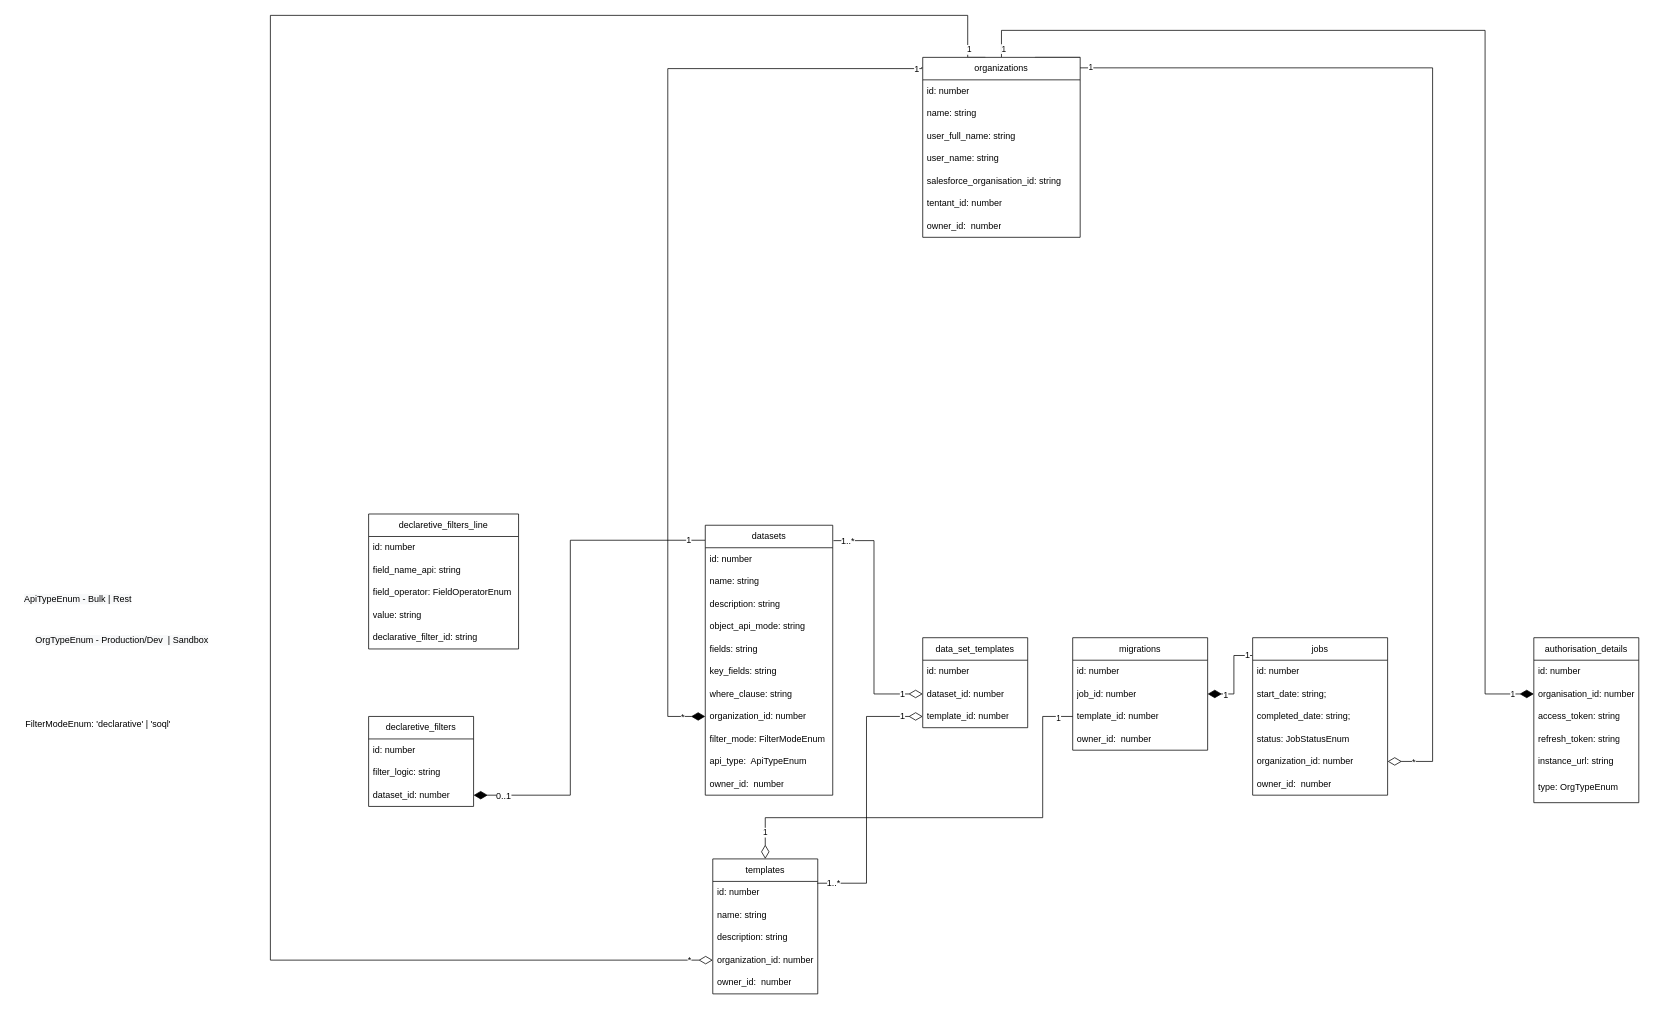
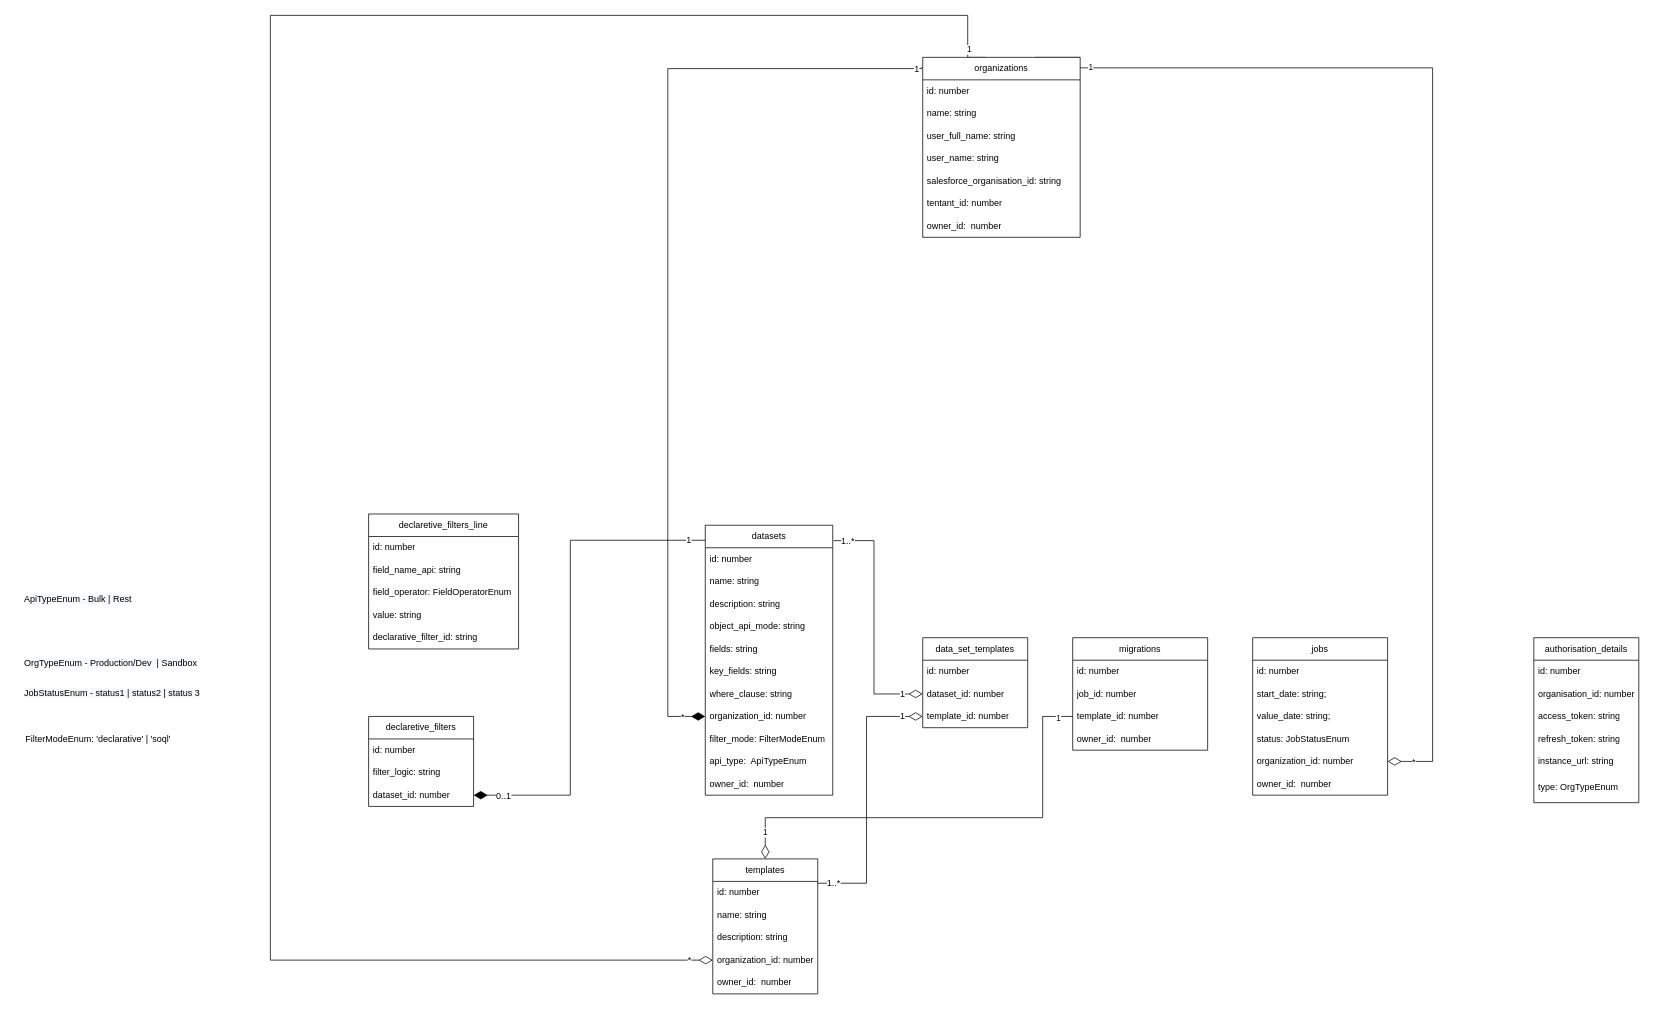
edge "organizations" -> "organisation_id: number": removed, labels "1", "1"
node "OrgTypeEnum - Production/Dev | Sandbox": moved (128, 645) -> (117, 668)
edge "jobs" -> "job_id: number": removed, labels "1", "1"
node "JobStatusEnum - status1 | status2 | status 3": added
node "completed_date: string;": label "completed_date: string;" -> "value_date: string;"
node "FilterModeEnum: 'declarative' | 'soql'": moved (98, 724) -> (98, 739)
